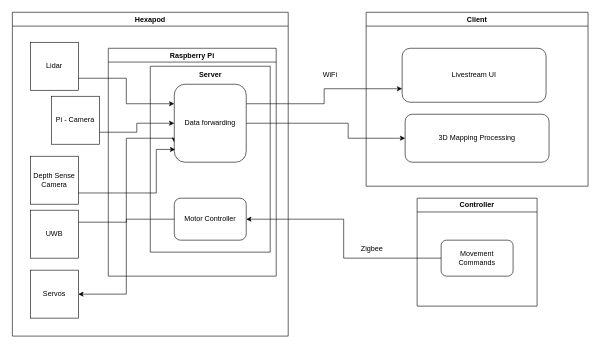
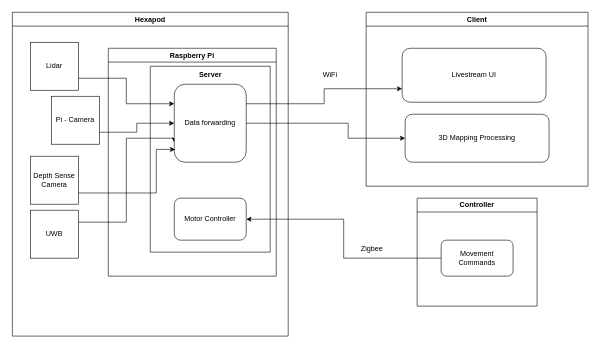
edge "Motor Controller" -> "Servos": removed
node "Servos": removed
